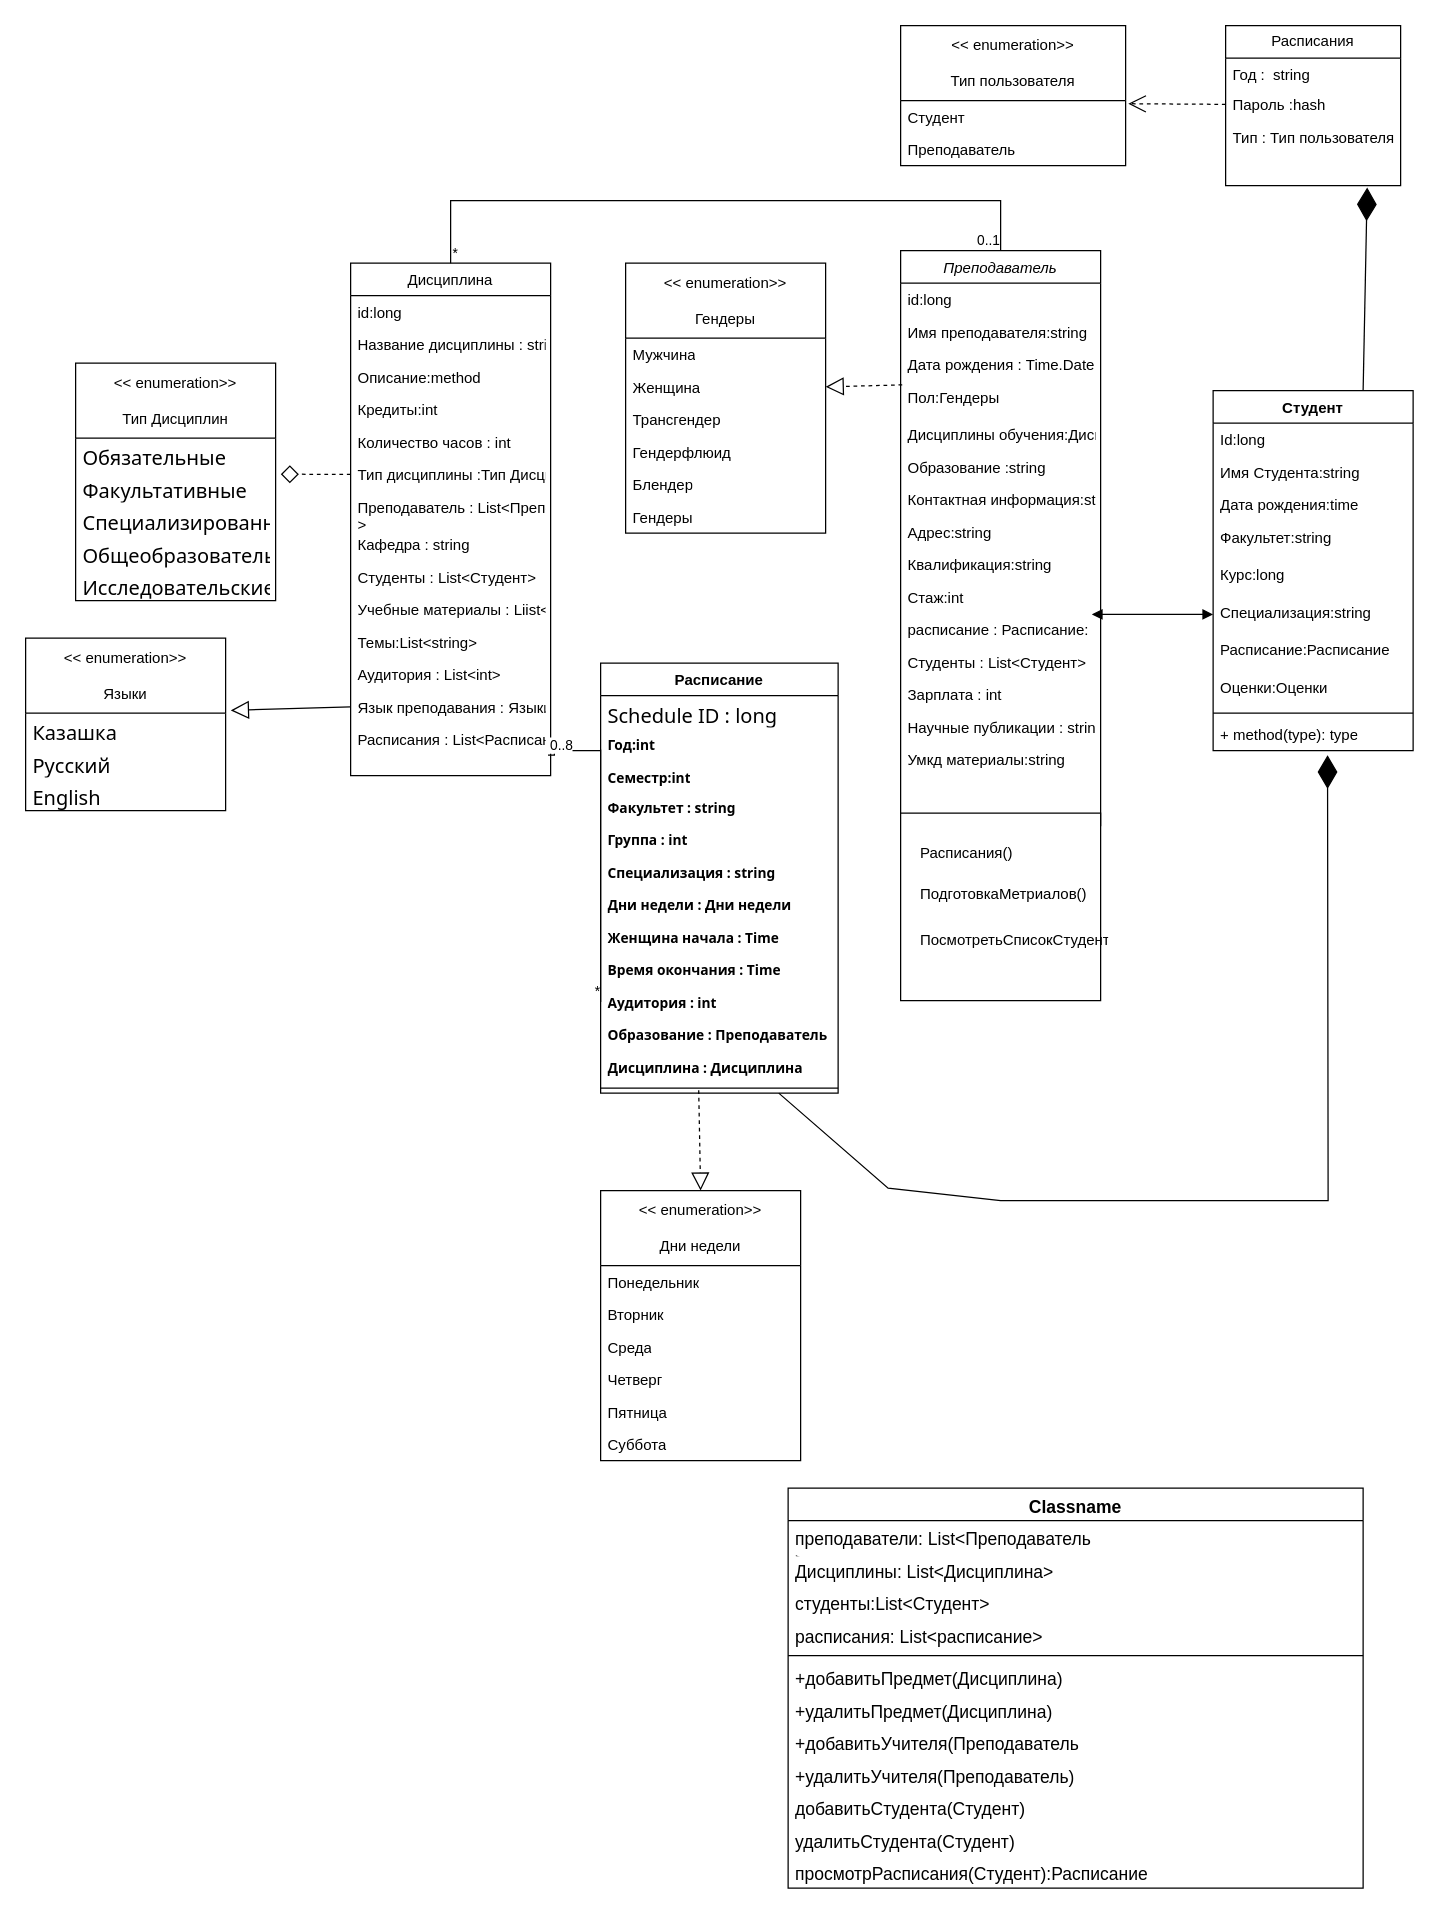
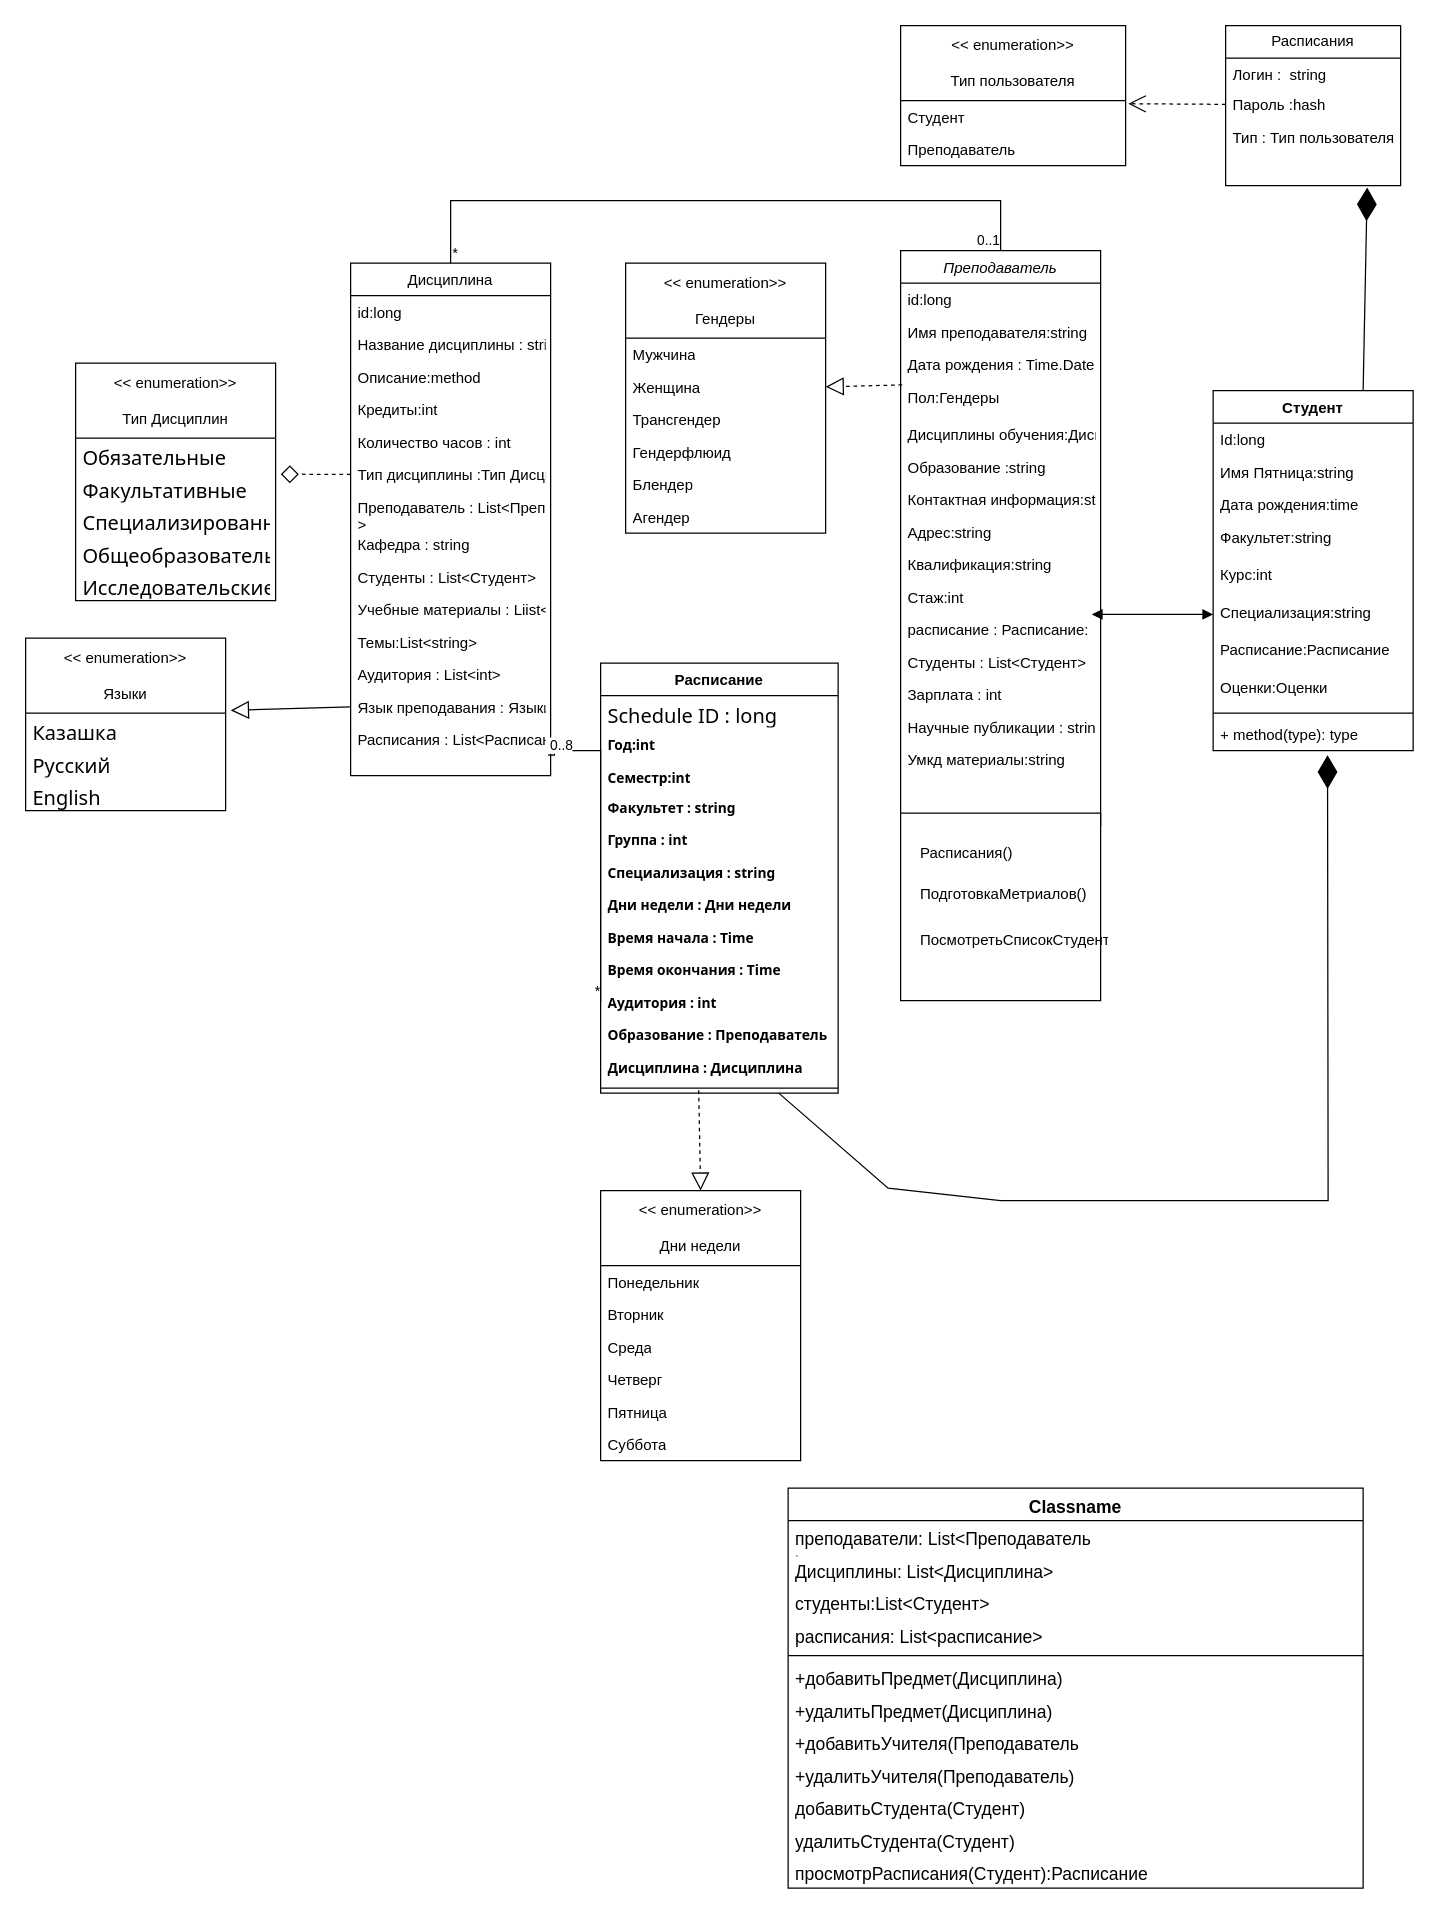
node "Год : string": label "Год : string" -> "Логин : string"
node "Имя Студента:string": label "Имя Студента:string" -> "Имя Пятница:string"
node "Гендеры": label "Гендеры" -> "Агендер"
node "Курс:long": label "Курс:long" -> "Курс:int"
node "Женщина начала : Time": label "Женщина начала : Time" -> "Время начала : Time"
